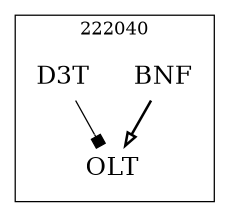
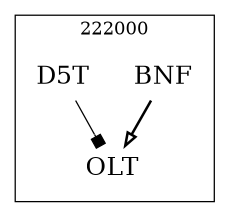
cluster "222040": label "222040" -> "222000"
node "D3T": label "D3T" -> "D5T"
